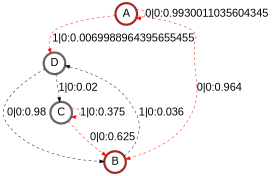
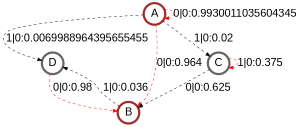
edge "A" -> "D": color red -> black
edge "D" -> "C": now "A" -> "C"
edge "D" -> "B": color black -> red
edge "C" -> "B": color red -> black
